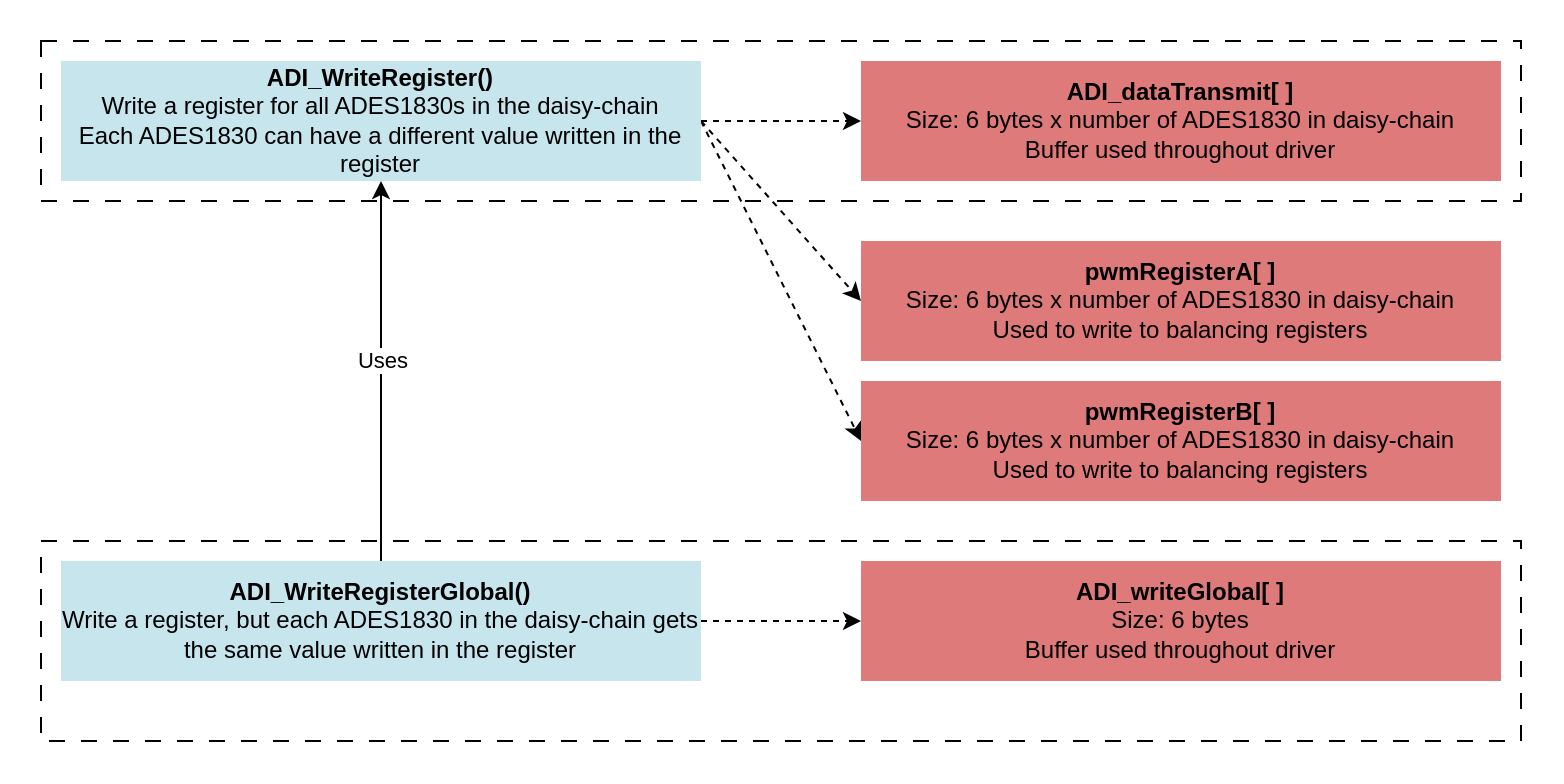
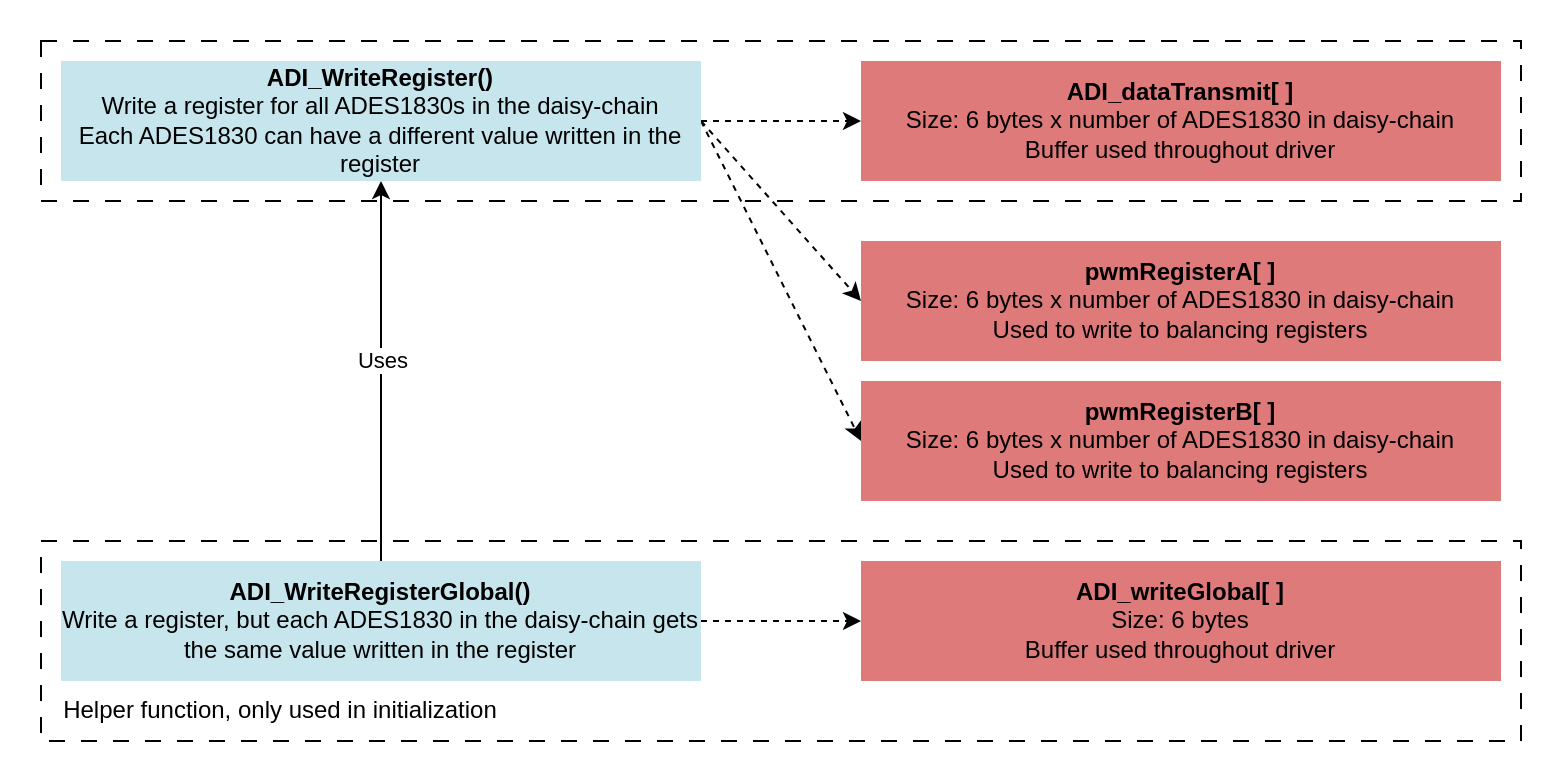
node "Helper function, only used in initialization": added
